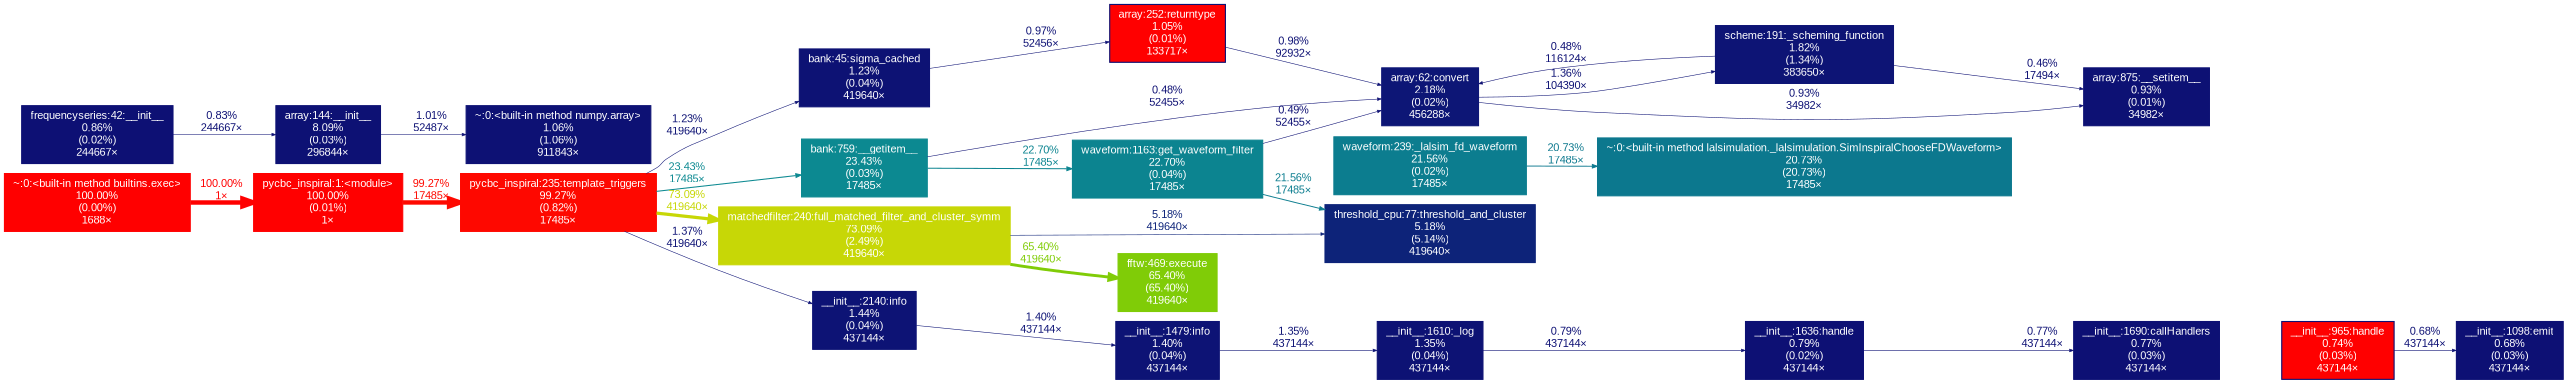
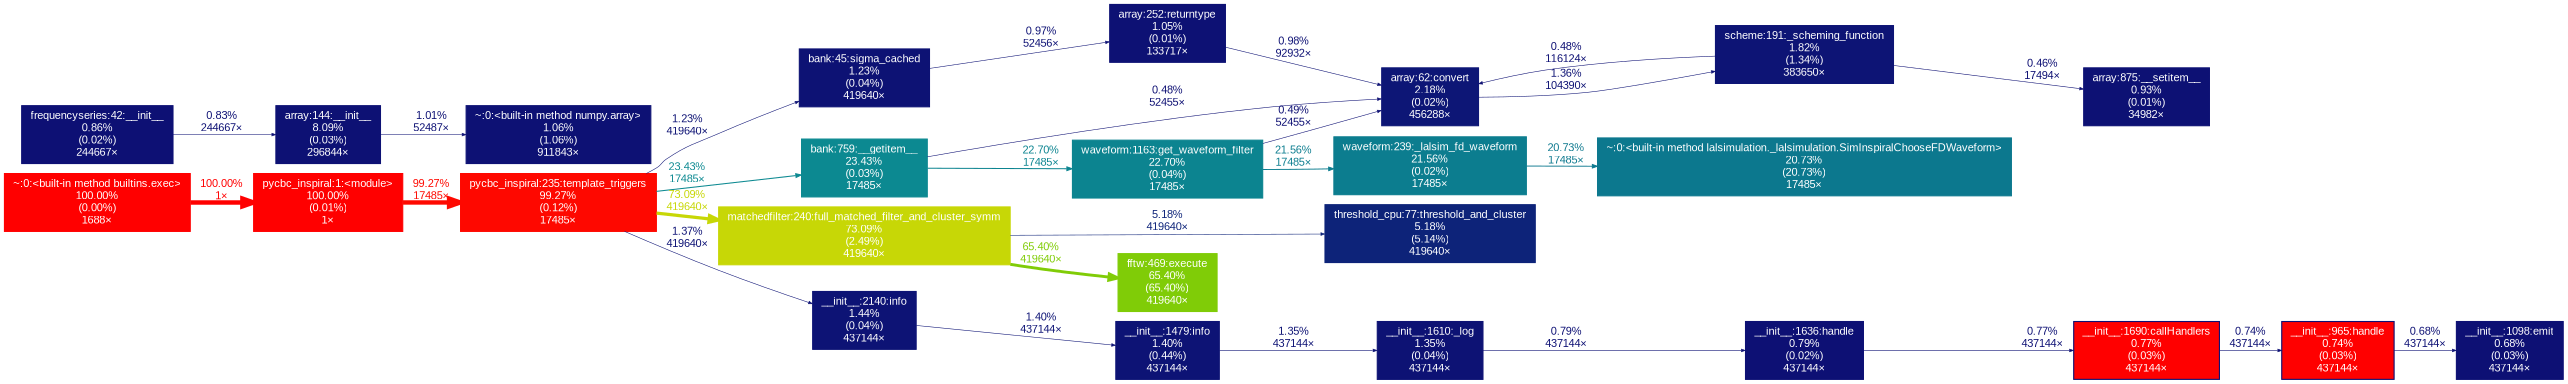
node "array:252:returntype 1.05% (0.01%) 133717×": fillcolor #ff0000 -> #0d1174
edge "array:62:convert 2.18% (0.02%) 456288×" -> "array:875:__setitem__ 0.93% (0.01%) 34982×": removed, label "0.93% 34982×"
edge "waveform:1163:get_waveform_filter 22.70% (0.04%) 17485×" -> "threshold_cpu:77:threshold_and_cluster 5.18% (5.14%) 419640×": now "waveform:1163:get_waveform_filter 22.70% (0.04%) 17485×" -> "waveform:239:_lalsim_fd_waveform 21.56% (0.02%) 17485×"
node "pycbc_inspiral:235:template_triggers 99.27% (0.82%) 17485×": label "pycbc_inspiral:235:template_triggers 99.27% (0.82%) 17485×" -> "pycbc_inspiral:235:template_triggers 99.27% (0.12%) 17485×"
node "__init__:1479:info 1.40% (0.04%) 437144×": label "__init__:1479:info 1.40% (0.04%) 437144×" -> "__init__:1479:info 1.40% (0.44%) 437144×"
node "__init__:1690:callHandlers 0.77% (0.03%) 437144×": fillcolor #0d1074 -> #ff0000
edge "__init__:1690:callHandlers 0.77% (0.03%) 437144×" -> "__init__:965:handle 0.74% (0.03%) 437144×": added, label "0.74% 437144×"
